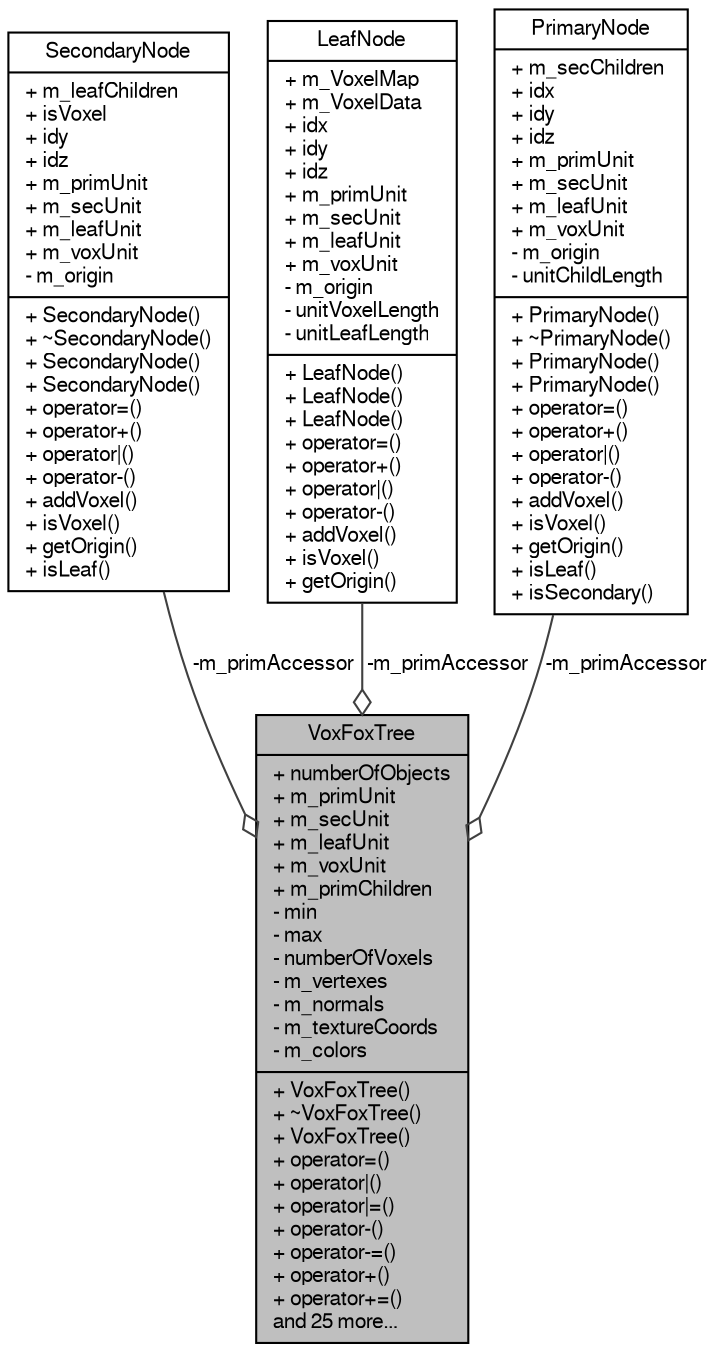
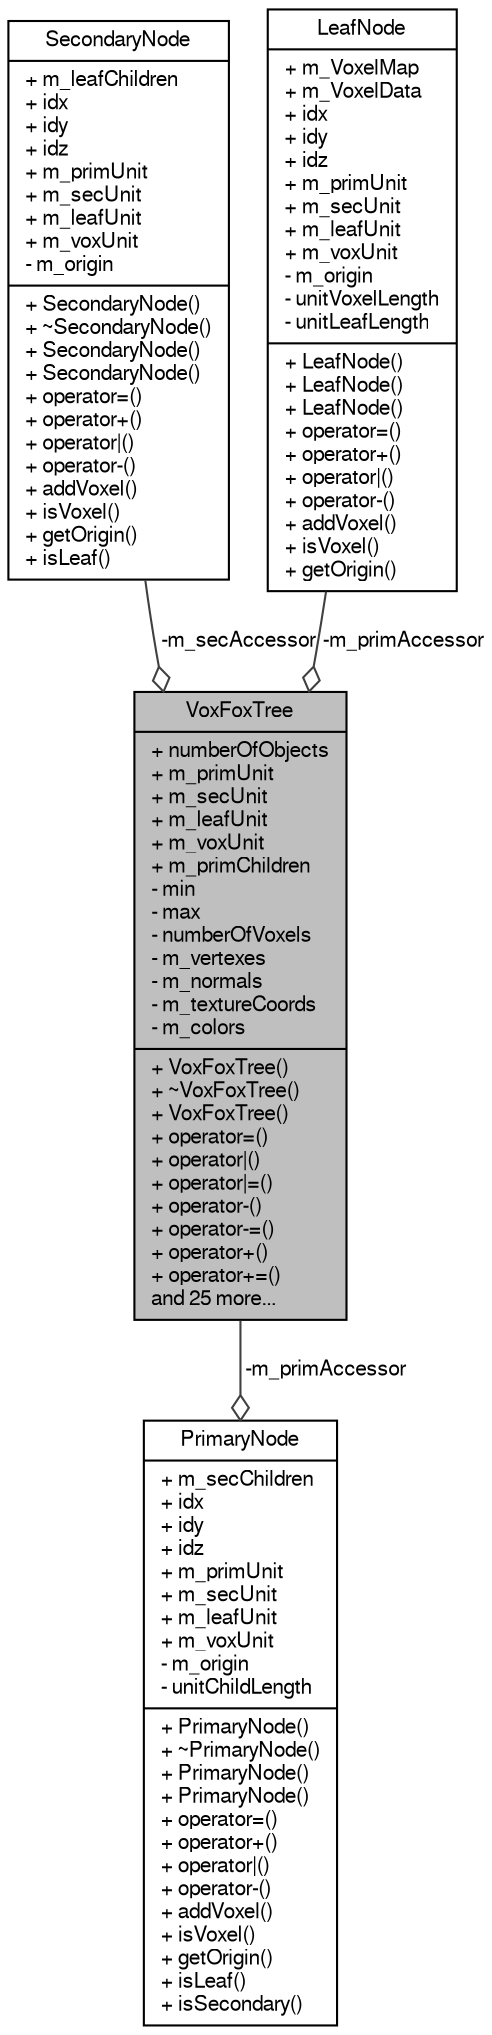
node "SecondaryNode": text "+ isVoxel" -> "+ idx"
edge "SecondaryNode" -> "VoxFoxTree": label " -m_primAccessor" -> " -m_secAccessor"
edge "PrimaryNode" -> "VoxFoxTree": reversed
